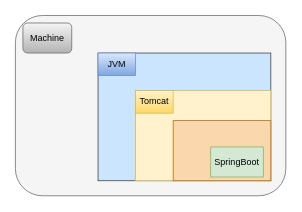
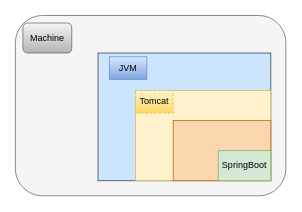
node "JVM": moved (117, 64) -> (128, 68)
node "Tomcat": style solid -> dashed
node "SpringBoot": moved (237, 162) -> (244, 165)
